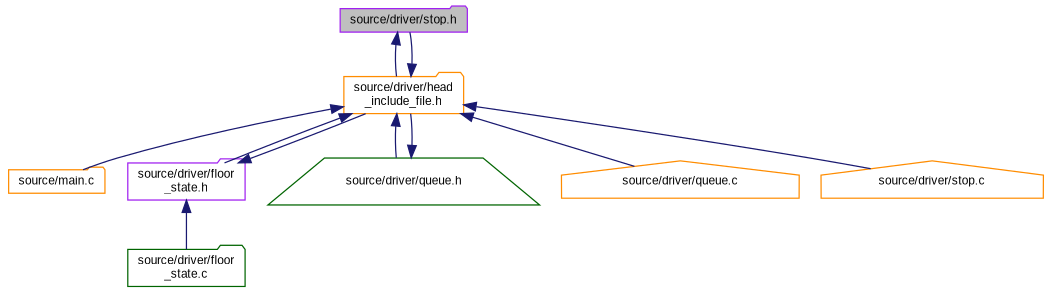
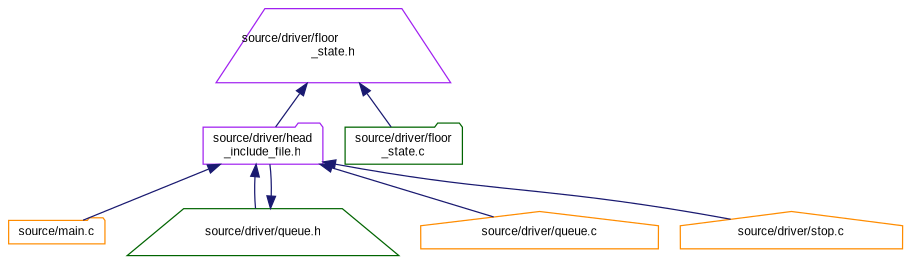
node "source/driver/stop.h": removed
node "source/driver/head _include_file.h": color darkorange -> purple
edge "source/driver/floor _state.h" -> "source/driver/head _include_file.h": removed
node "source/driver/floor _state.h": shape folder -> trapezium
